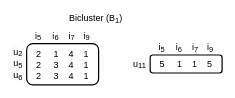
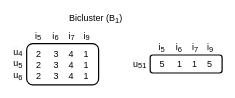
node "u2": label "u2" -> "u4"
node "u11": label "u11" -> "u51"
node "2 1 4 1 2 3 4 1 2 3 4 1": label "2 1 4 1 2 3 4 1 2 3 4 1" -> "2 3 4 1 2 3 4 1 2 3 4 1"
